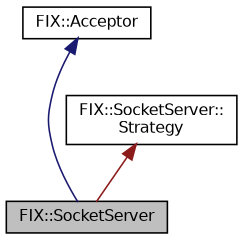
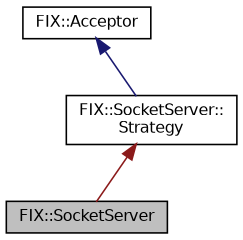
edge "FIX::SocketServer" -> "FIX::Acceptor": now "FIX::SocketServer:: Strategy" -> "FIX::Acceptor"
